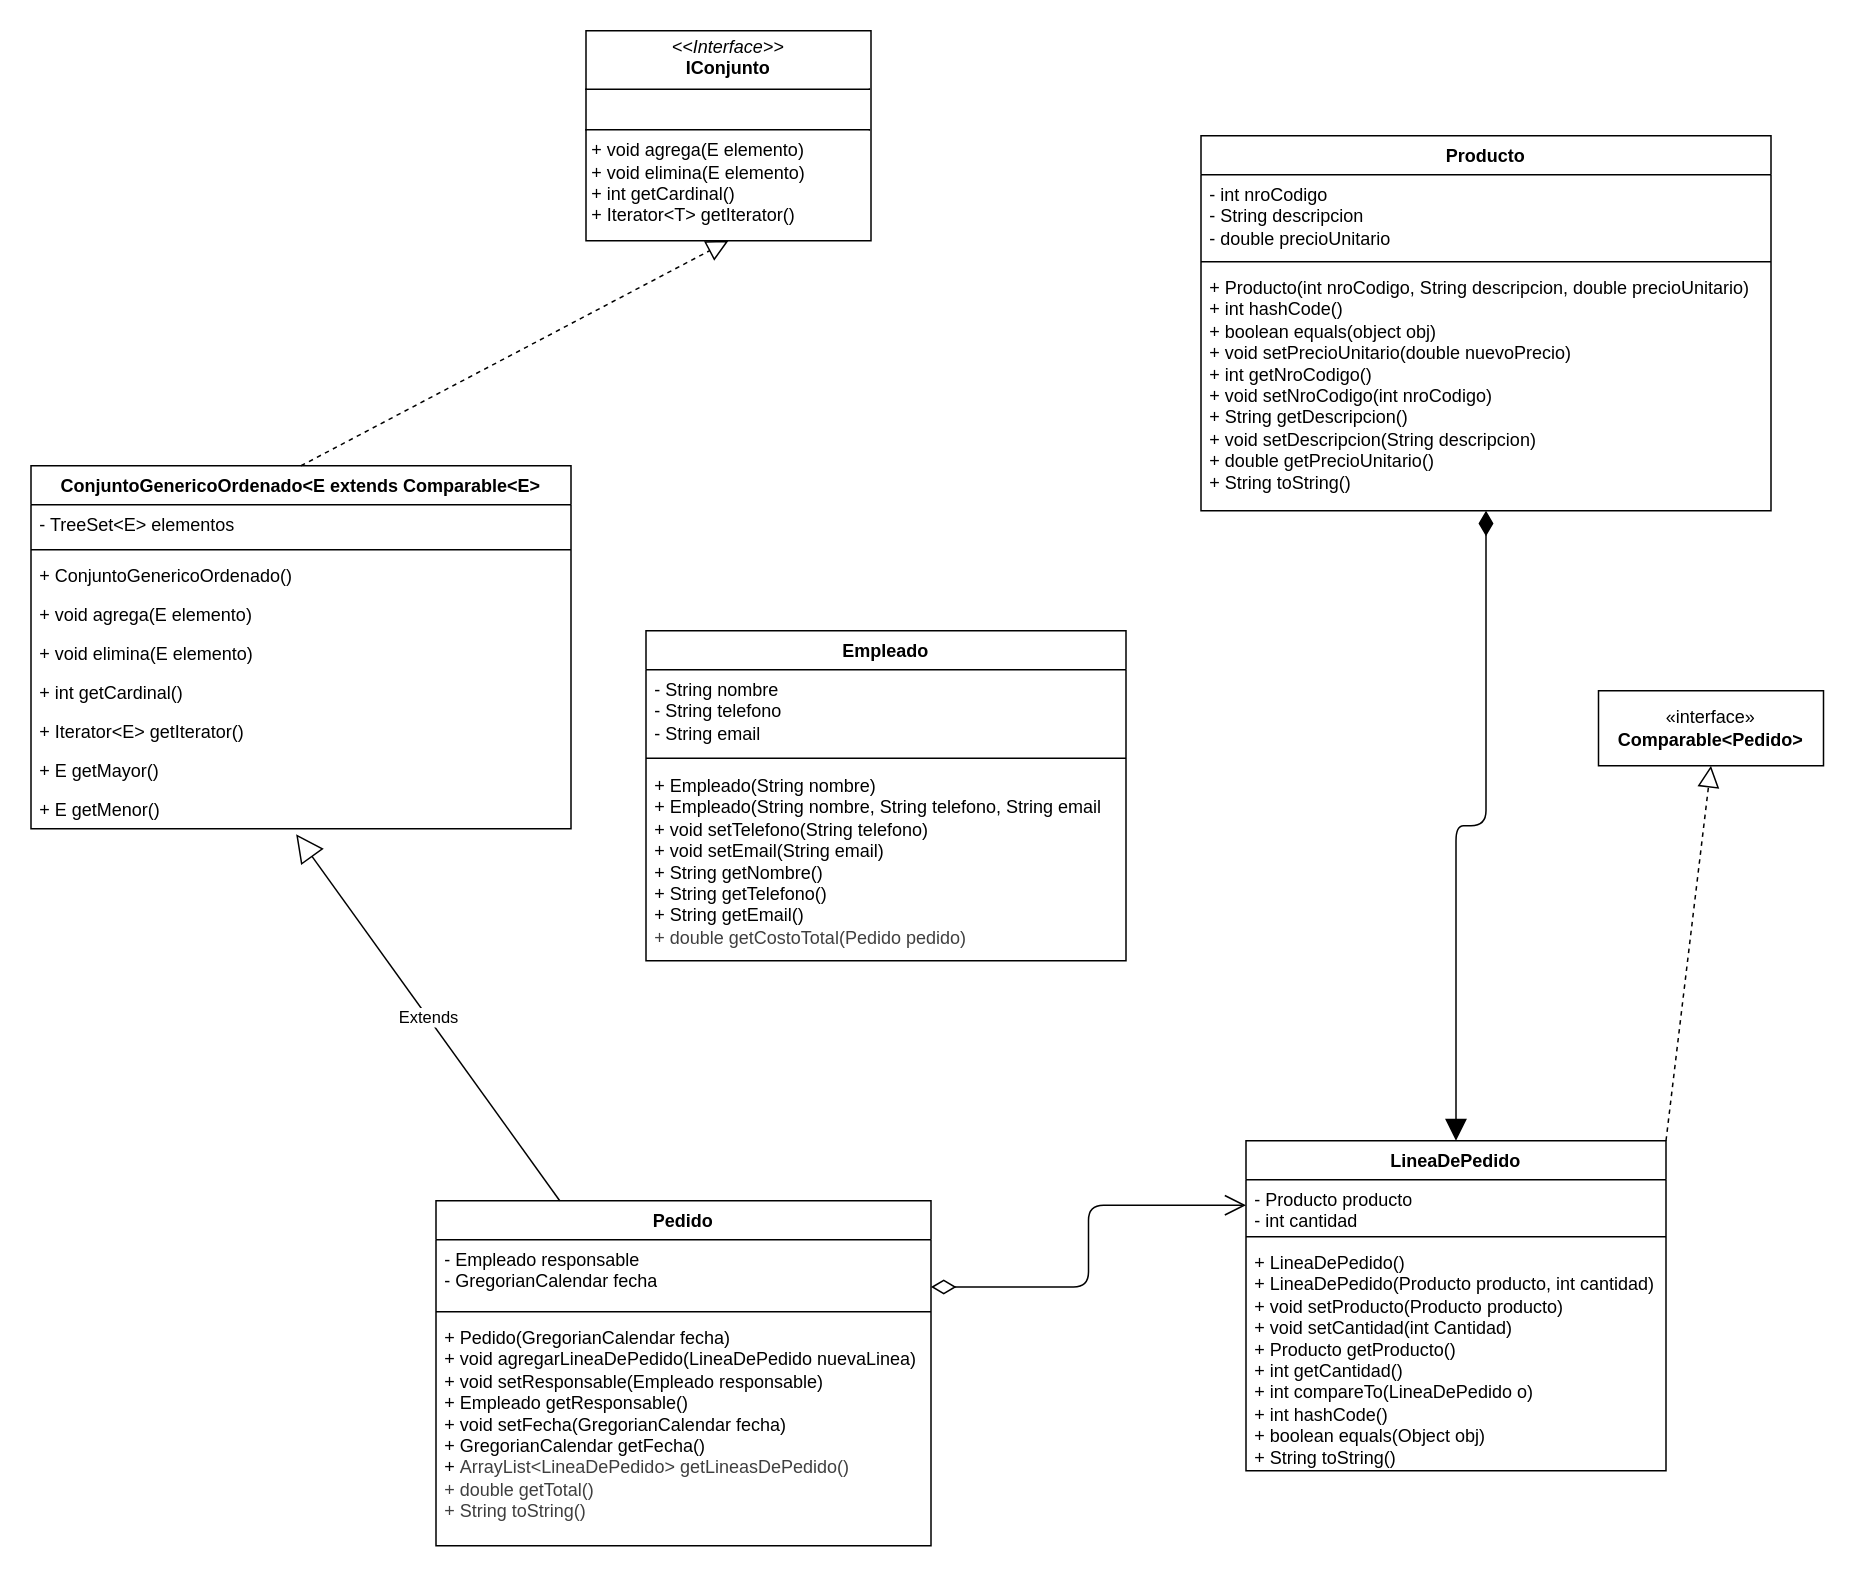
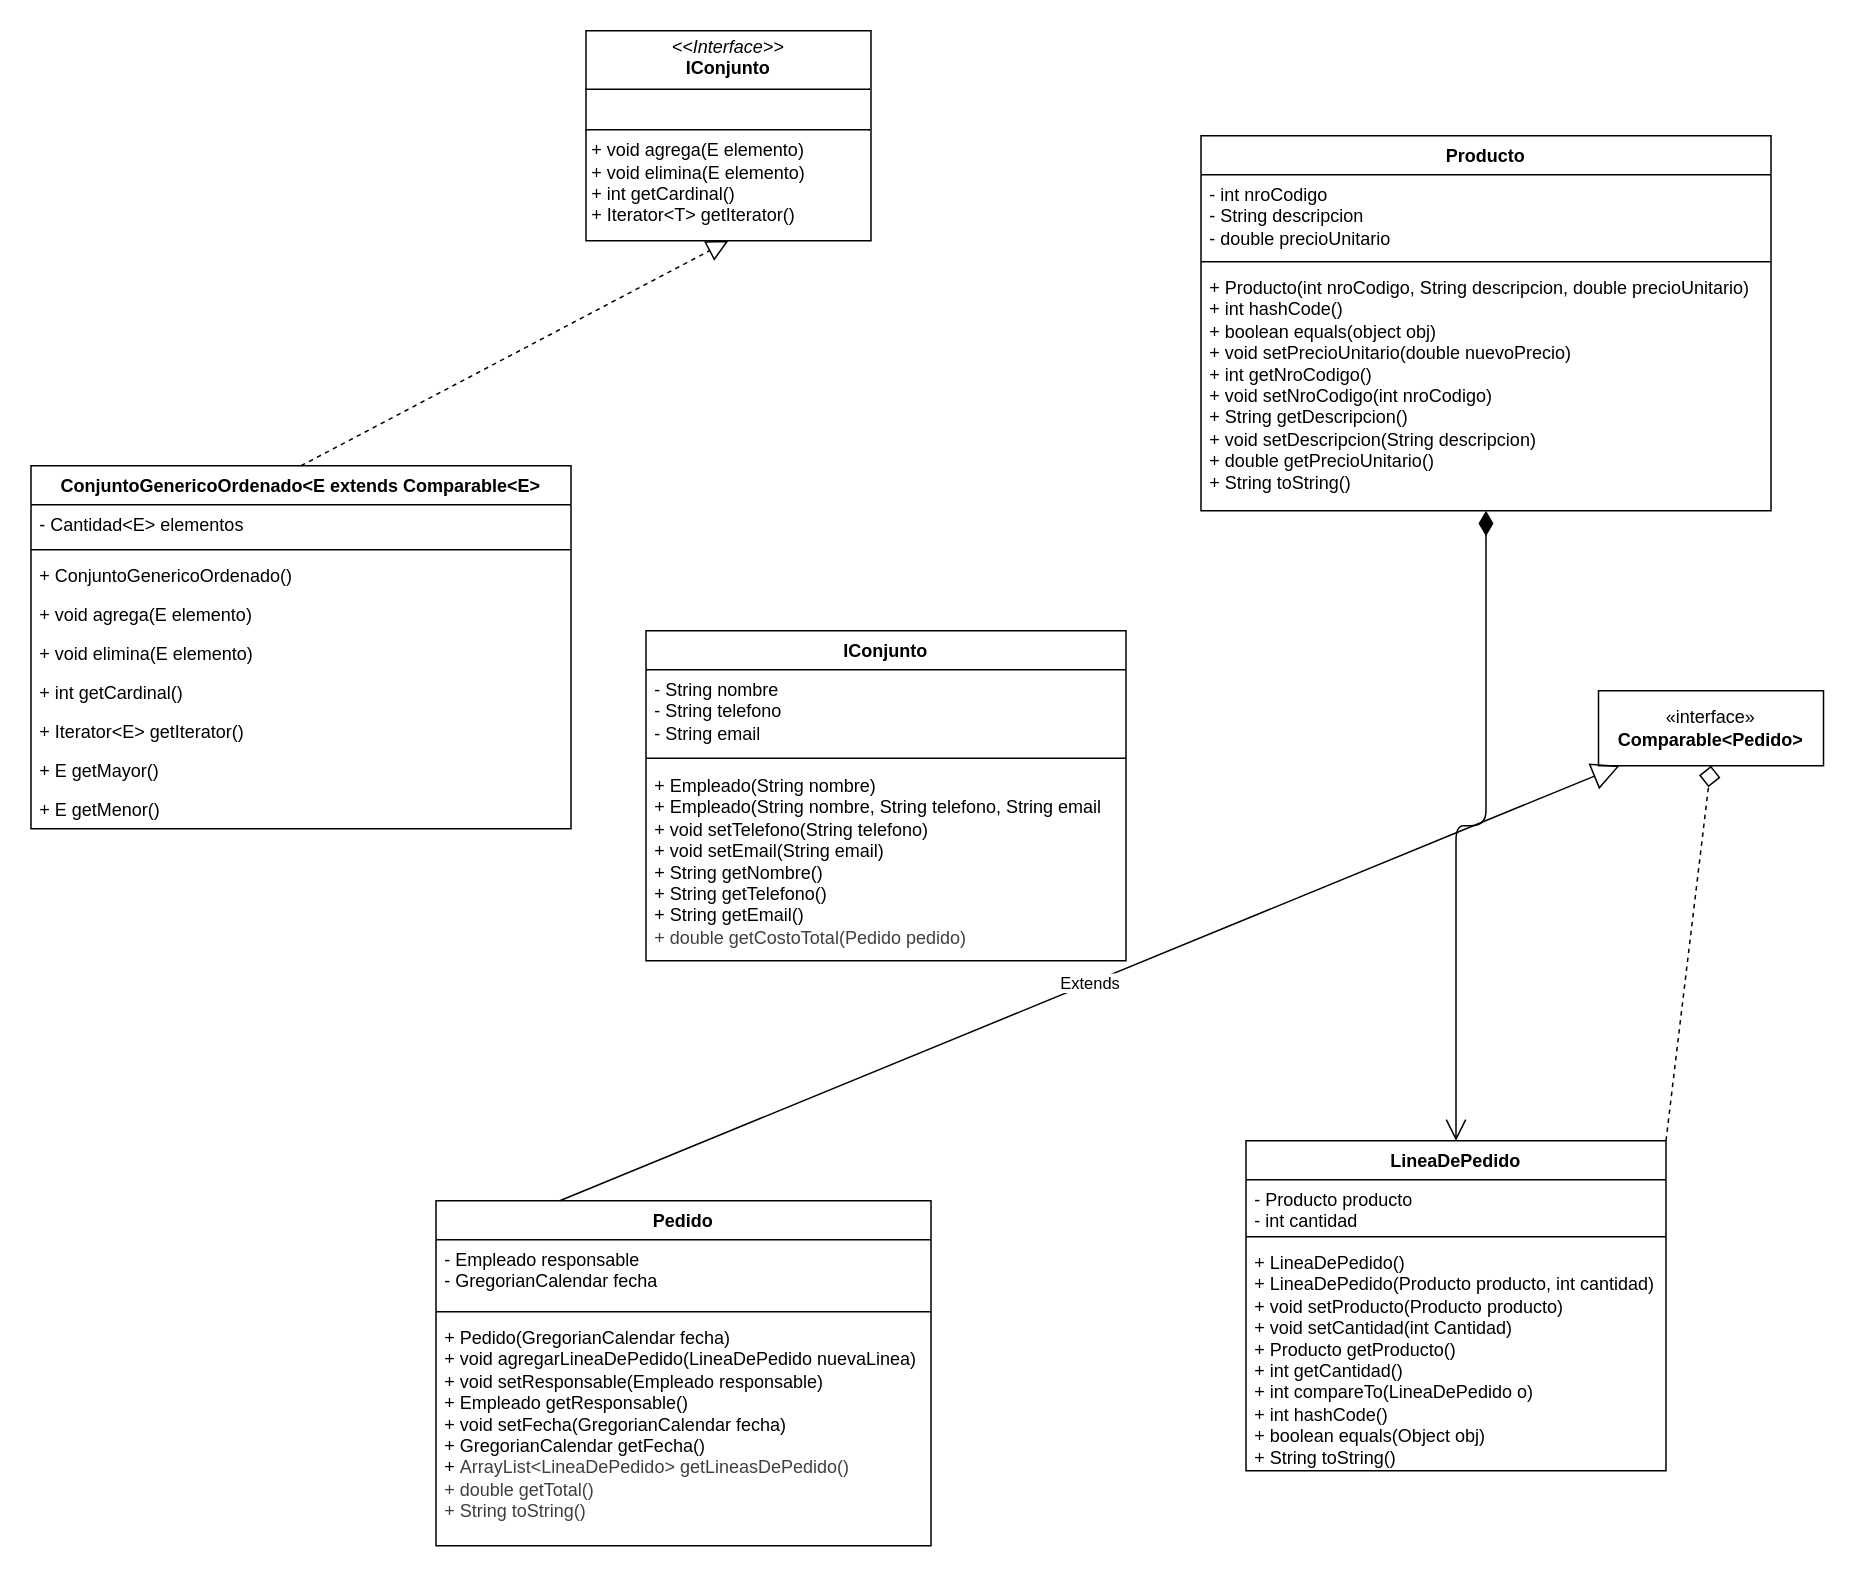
node "- TreeSet<E> elementos": label "- TreeSet<E> elementos" -> "- Cantidad<E> elementos"
node "Empleado": label "Empleado" -> "IConjunto"
edge "LineaDePedido" -> "«interface» Comparable<Pedido>": arrowhead block -> diamond
edge "Pedido" -> "+ E getMenor()": now "Pedido" -> "«interface» Comparable<Pedido>"
edge "Producto" -- "LineaDePedido": arrowhead block -> open
edge "- Producto producto - int cantidad" -- "Pedido": removed
